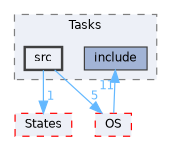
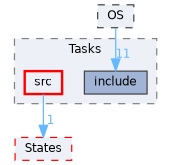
node "src": color grey25 -> red
edge "src" -> "OS": removed
node "OS": color red -> grey25
